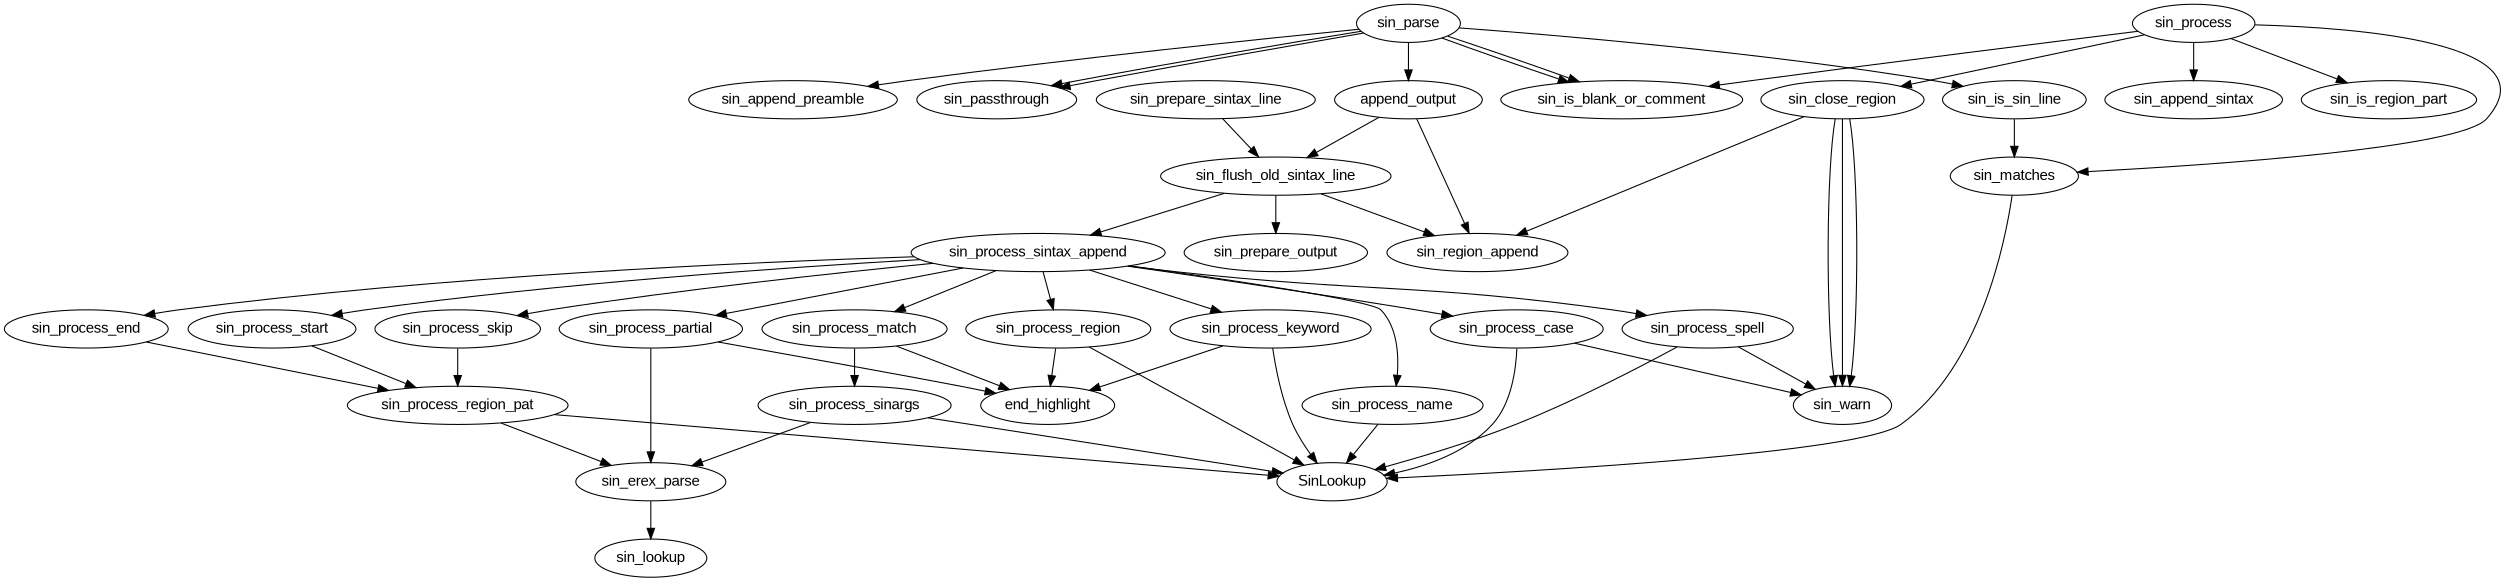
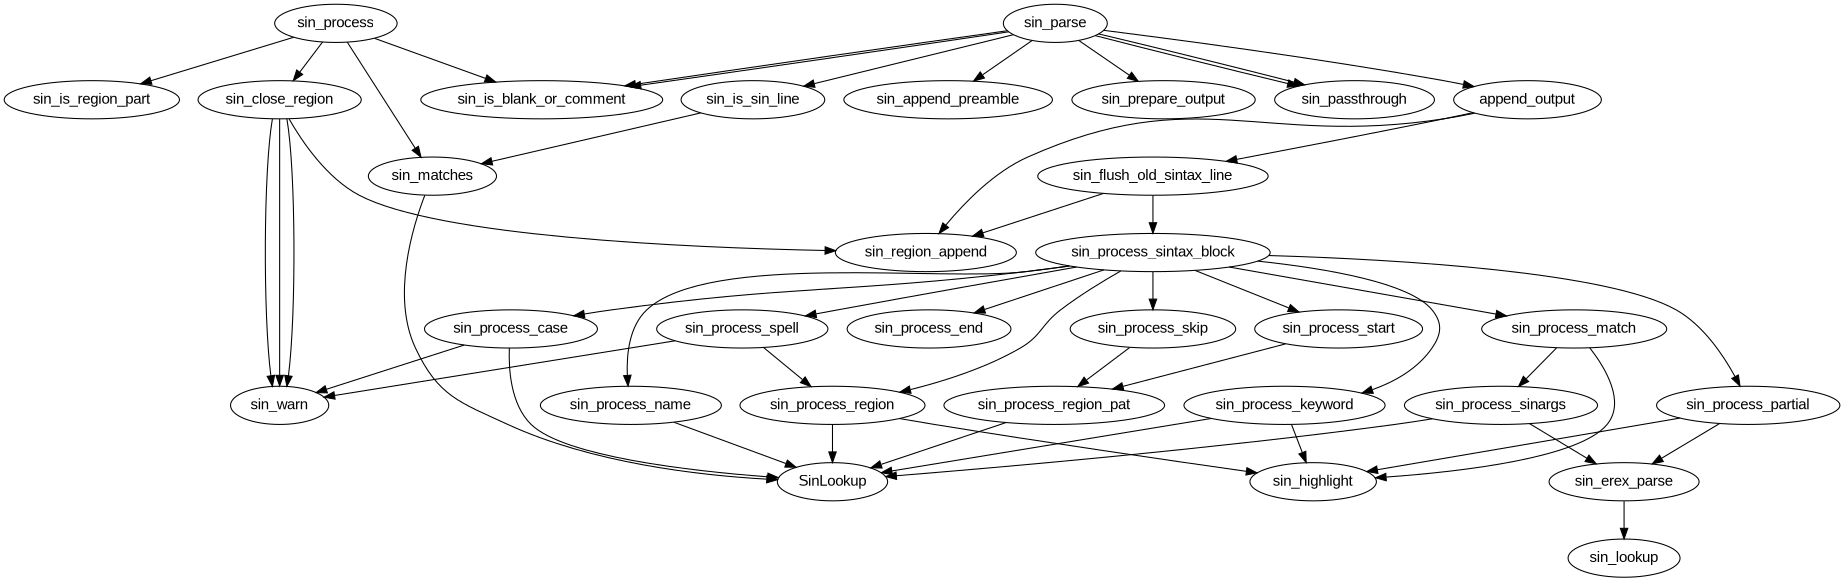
node "sin_prepare_sintax_line": removed
node "sin_append_sintax": removed
edge "sin_flush_old_sintax_line" -> "sin_prepare_output": now "sin_parse" -> "sin_prepare_output"
node "sin_process_sintax_append": label "sin_process_sintax_append" -> "sin_process_sintax_block"
edge "sin_process_end" -> "sin_process_region_pat": removed
node "end_highlight": label "end_highlight" -> "sin_highlight"
edge "sin_process_spell" -> "SinLookup": now "sin_process_spell" -> "sin_process_region"
edge "sin_process_region_pat" -> "sin_erex_parse": removed
